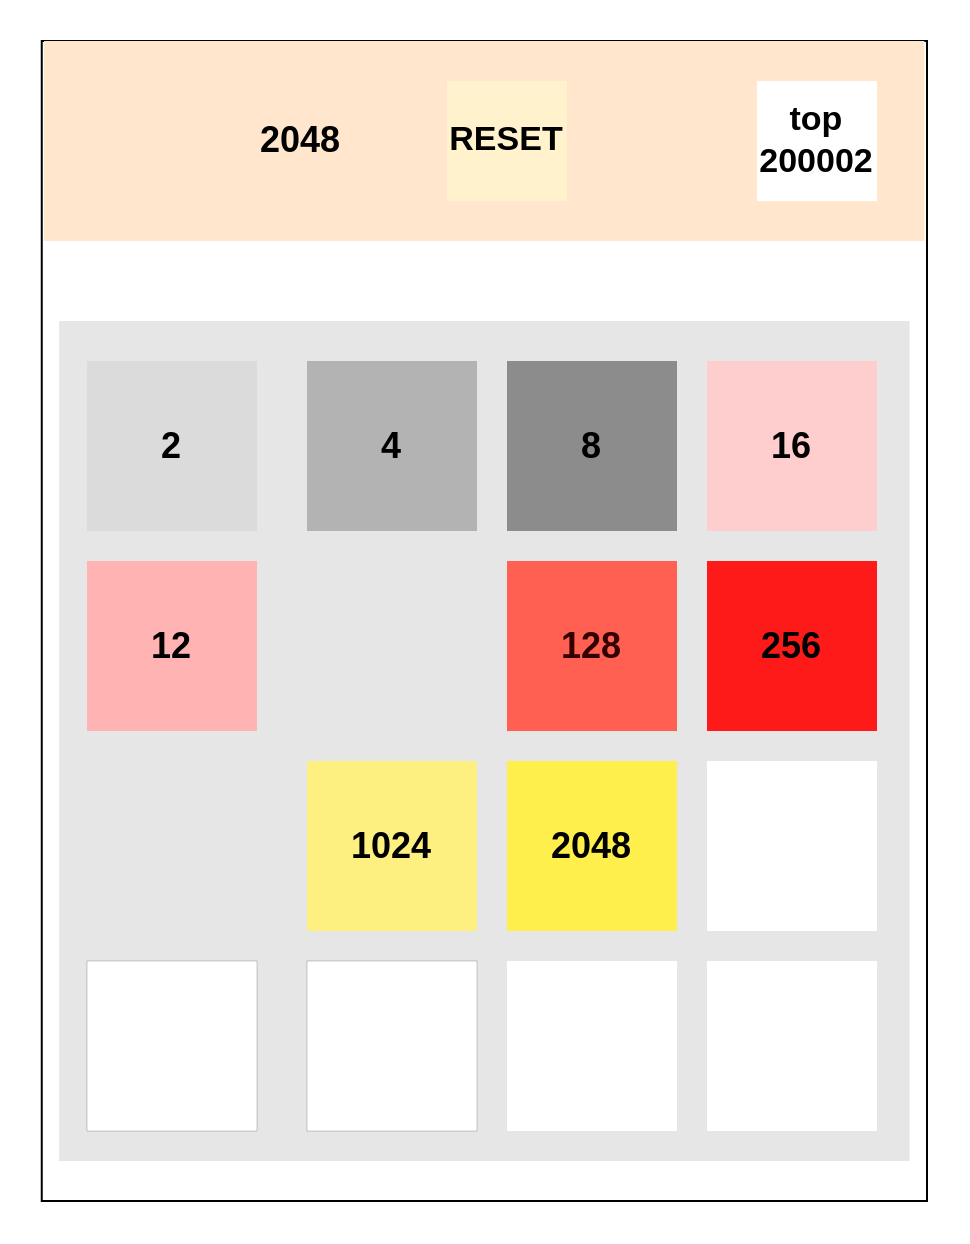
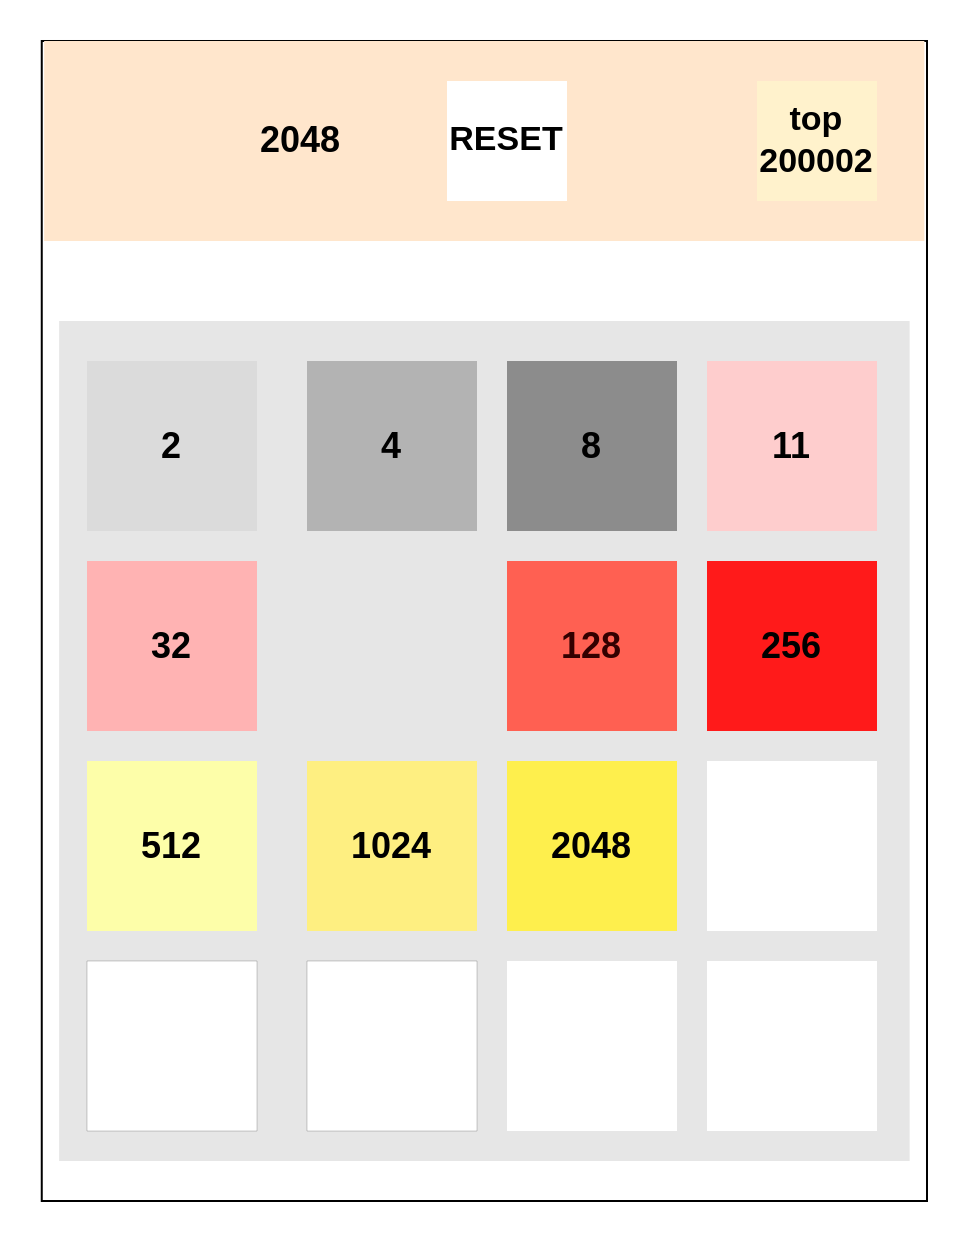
node "RESET": fillcolor #fff2cc -> #ffffff
node "top 200002": fillcolor #ffffff -> #fff2cc
node "16": label "16" -> "11"
node "12": label "12" -> "32"
node "512": added
